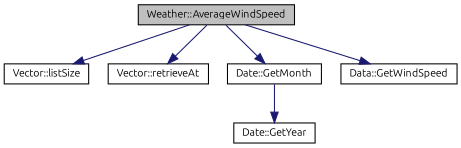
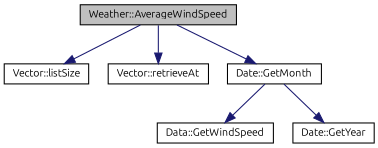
edge "Weather::AverageWindSpeed" -> "Data::GetWindSpeed": now "Date::GetMonth" -> "Data::GetWindSpeed"
